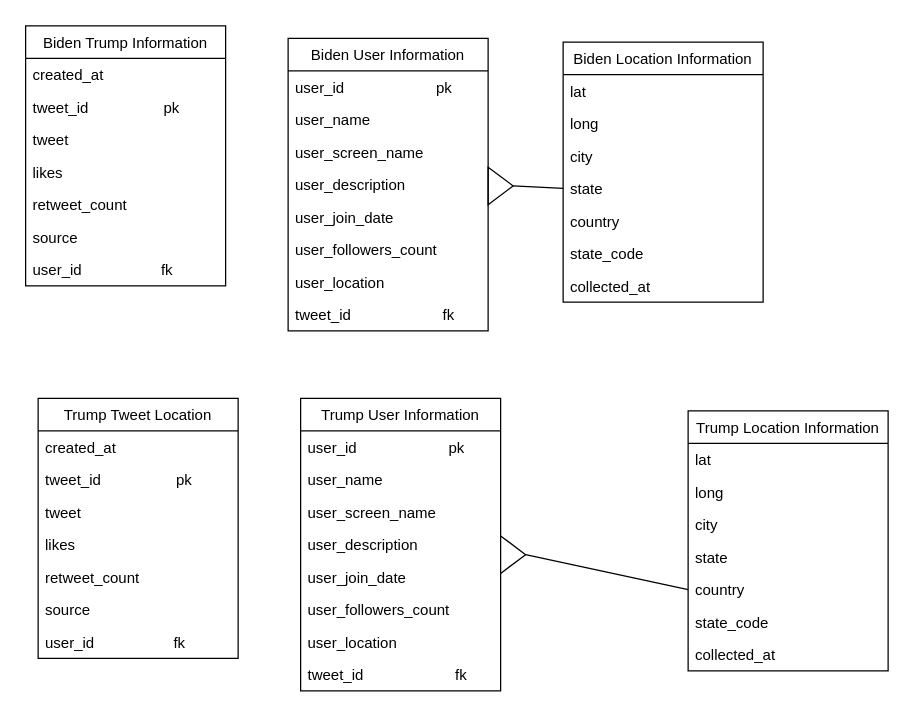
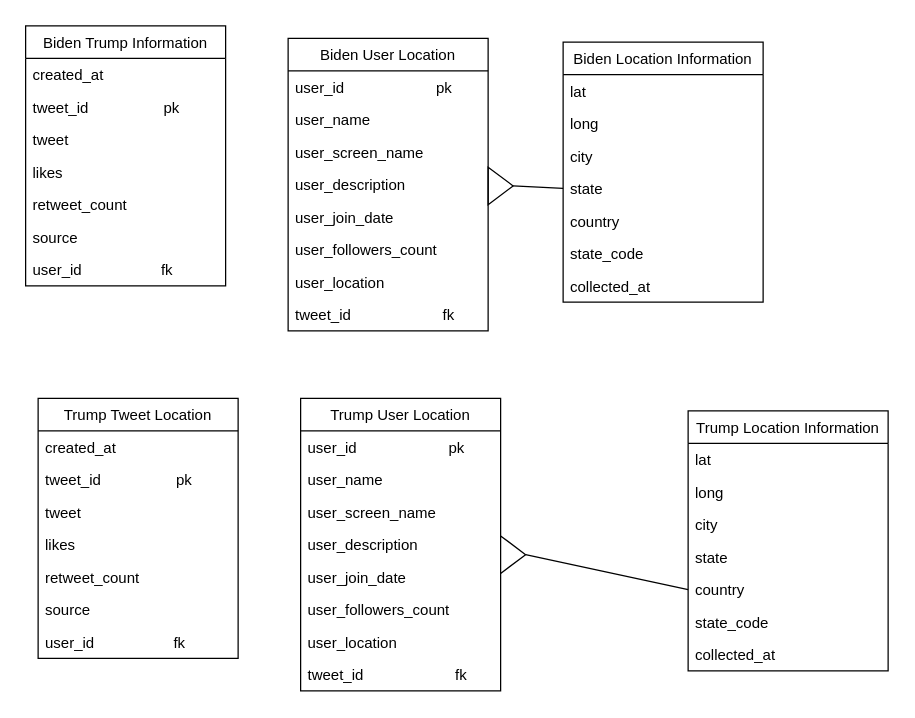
node "Biden User Information": label "Biden User Information" -> "Biden User Location"
node "Trump User Information": label "Trump User Information" -> "Trump User Location"
